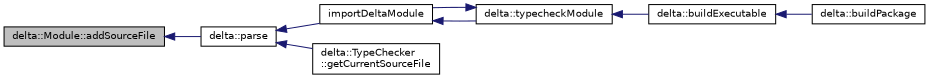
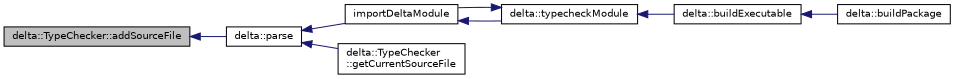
node "delta::Module::addSourceFile": label "delta::Module::addSourceFile" -> "delta::TypeChecker::addSourceFile"
